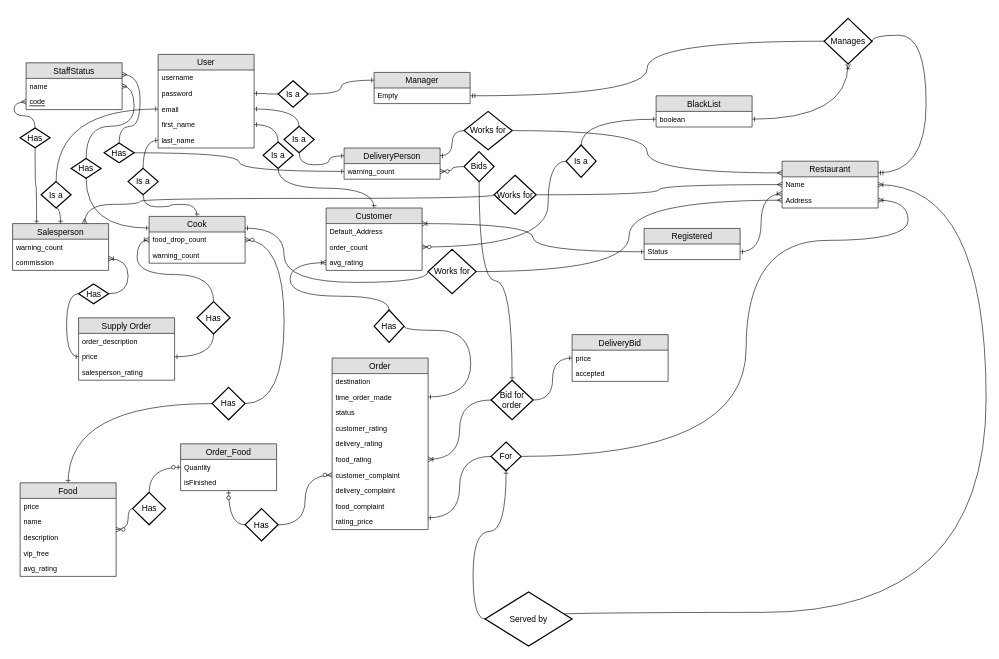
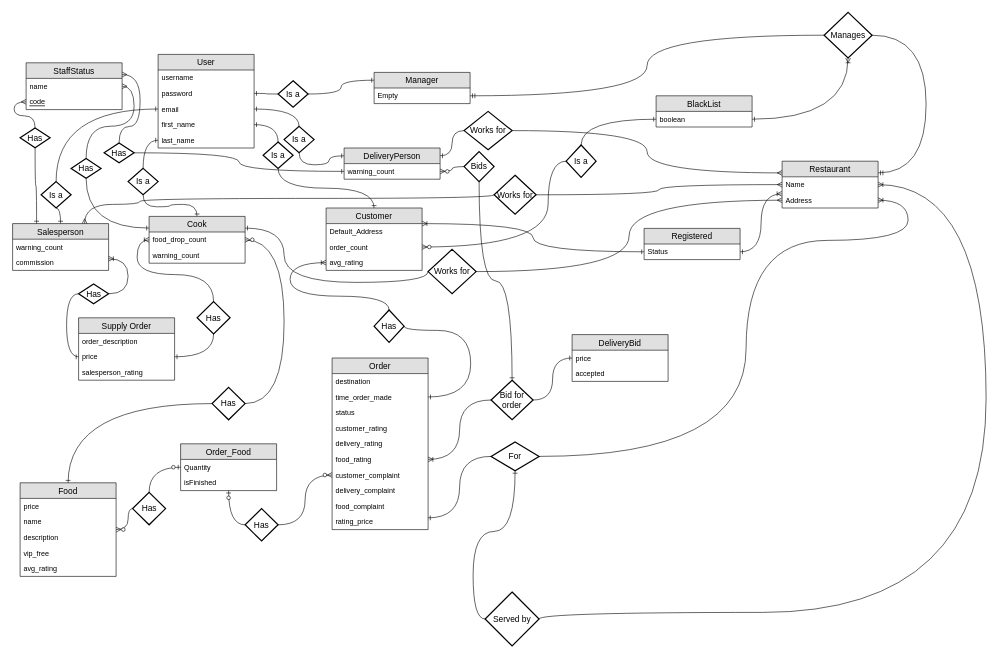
node "Manages": moved (848, 41) -> (848, 35)
node "For": size 30x29 -> 48x29
node "Served by": size 87x54 -> 54x54
